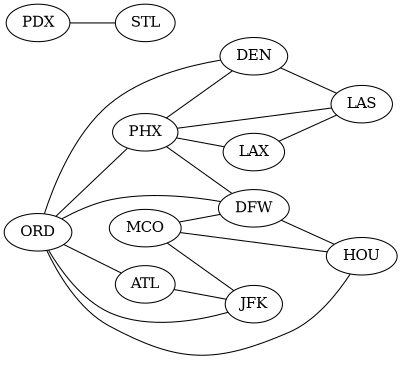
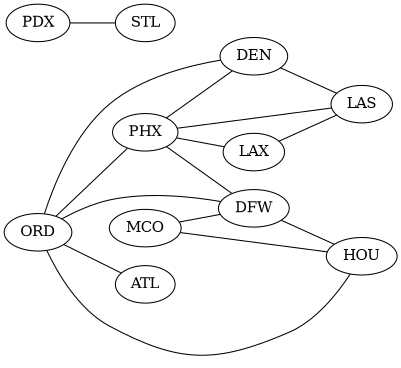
node "JFK": removed
